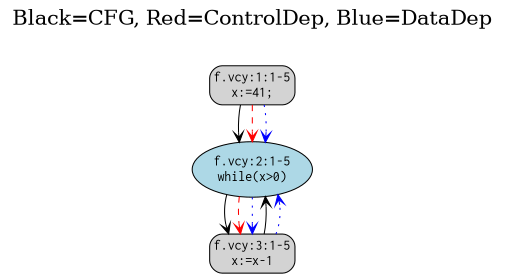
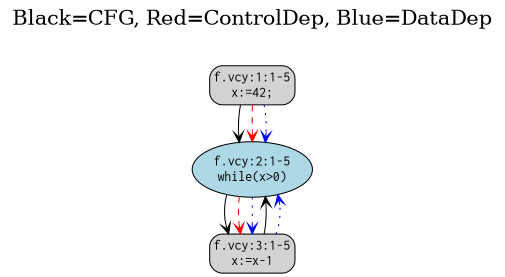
node "f.vcy:1:1-5 x:=41;": label "f.vcy:1:1-5 x:=41;" -> "f.vcy:1:1-5 x:=42;"
